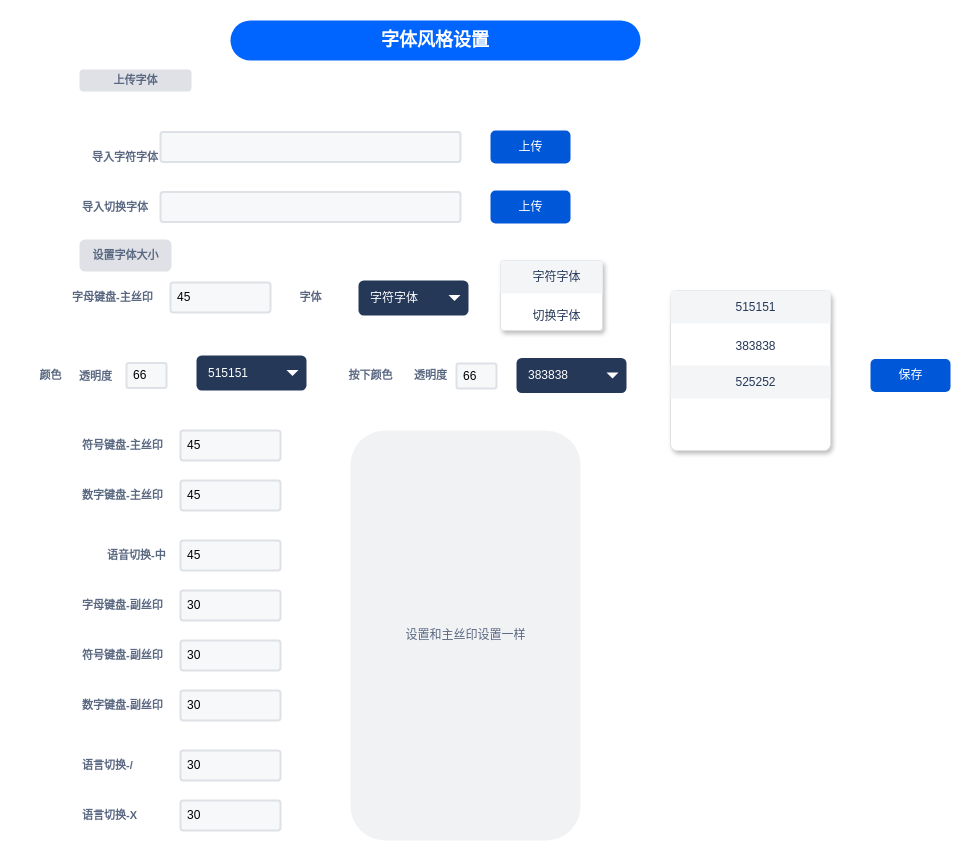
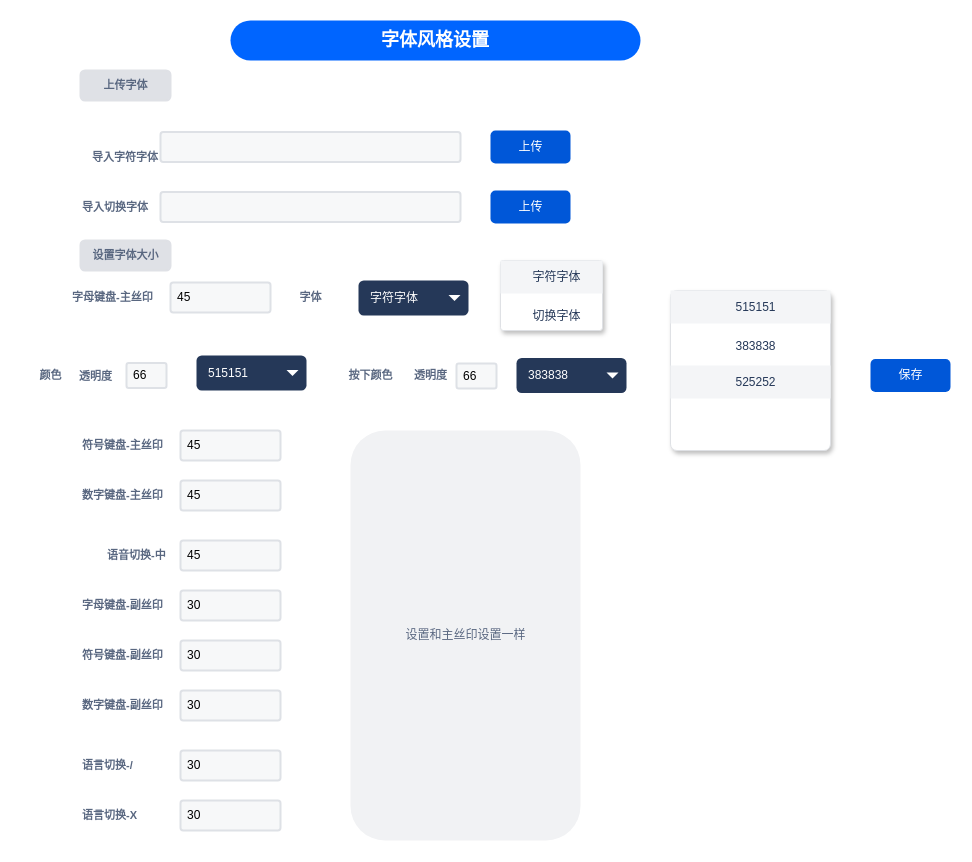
node "上传字体": size 110x20 -> 90x30
